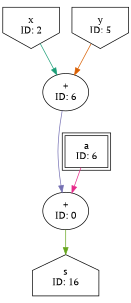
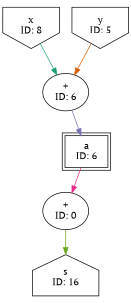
node "x ID: 2": label "x ID: 2" -> "x ID: 8"
edge "+ ID: 6" -> "+ ID: 0": now "+ ID: 6" -> "a ID: 6"
